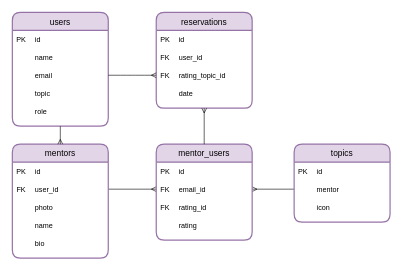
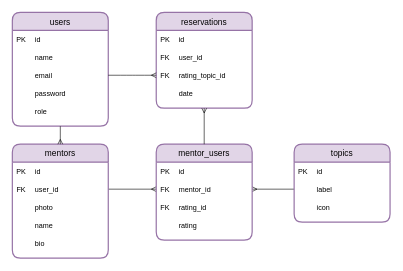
node "topic": label "topic" -> "password"
node "email_id": label "email_id" -> "mentor_id"
node "mentor": label "mentor" -> "label"
